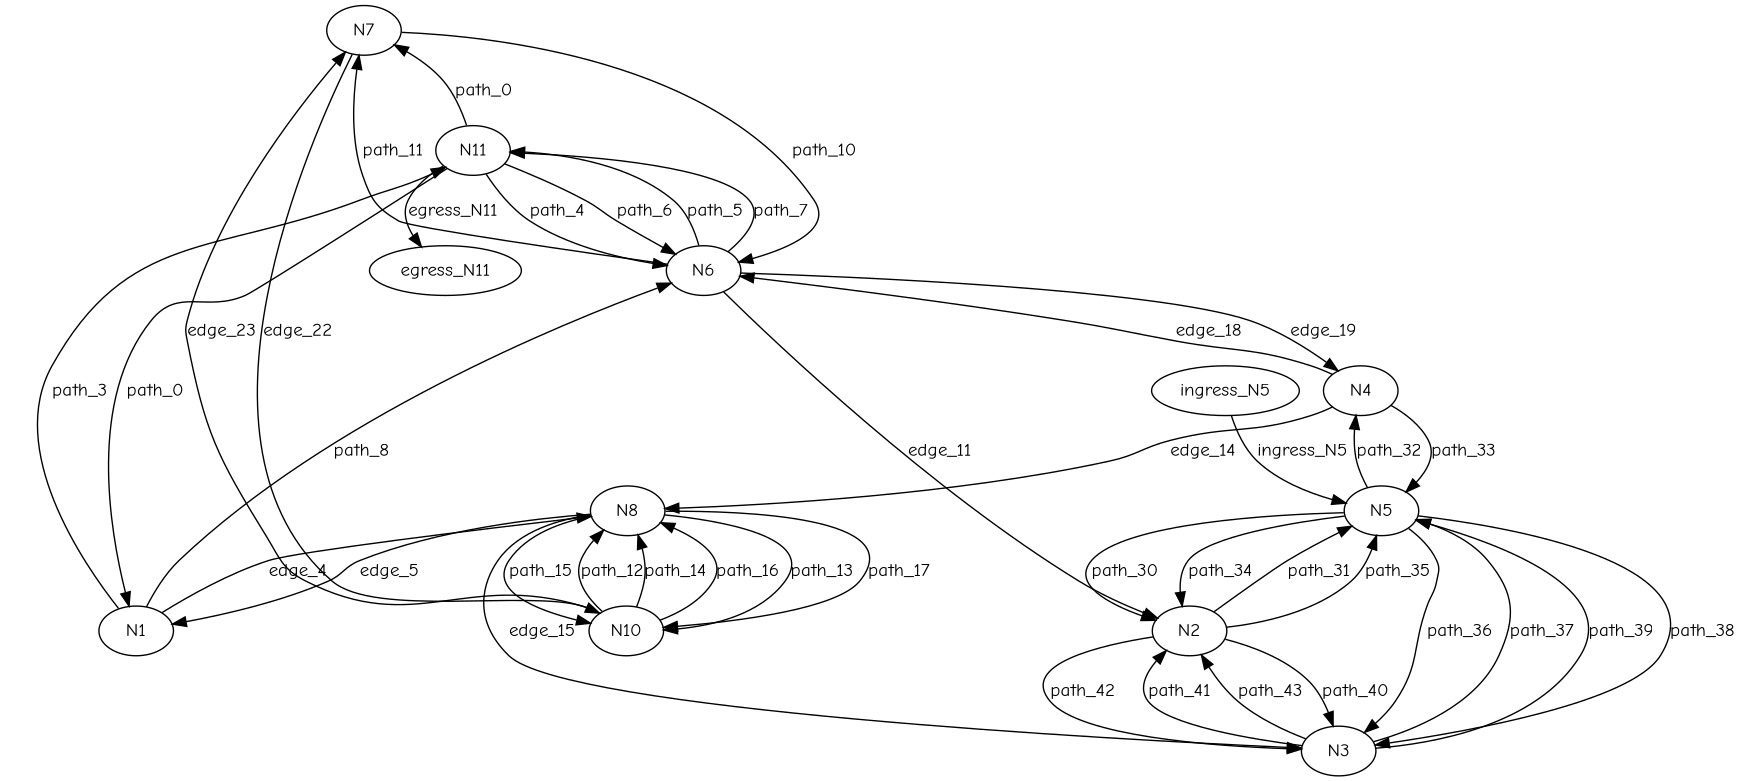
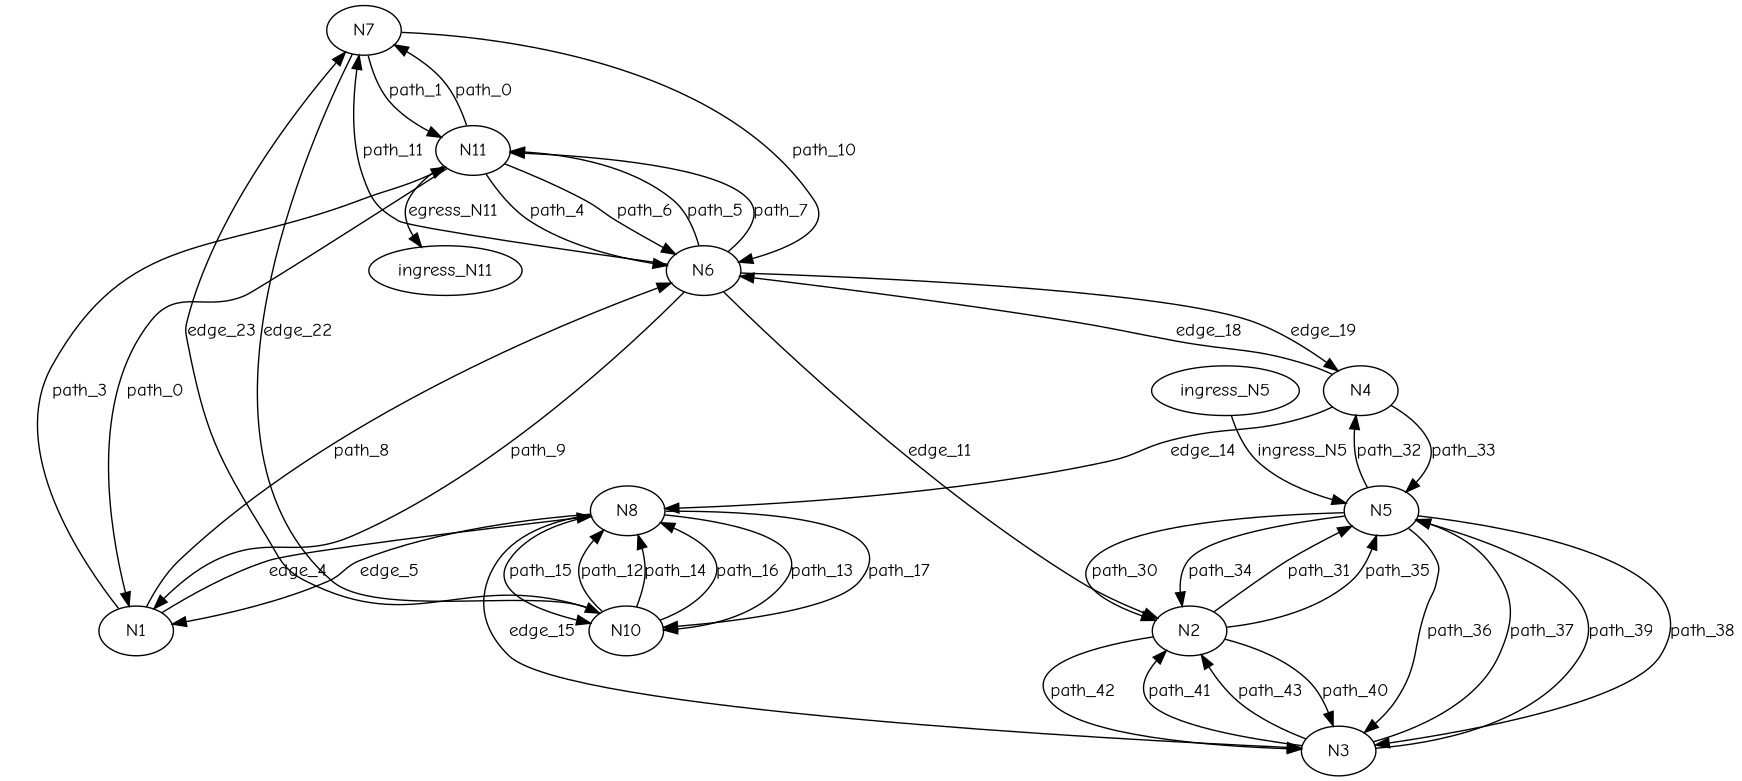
edge "N7" -> "N11": added, label "path_1"
node "egress_N11": label "egress_N11" -> "ingress_N11"
edge "N6" -> "N1": added, label "path_9"
